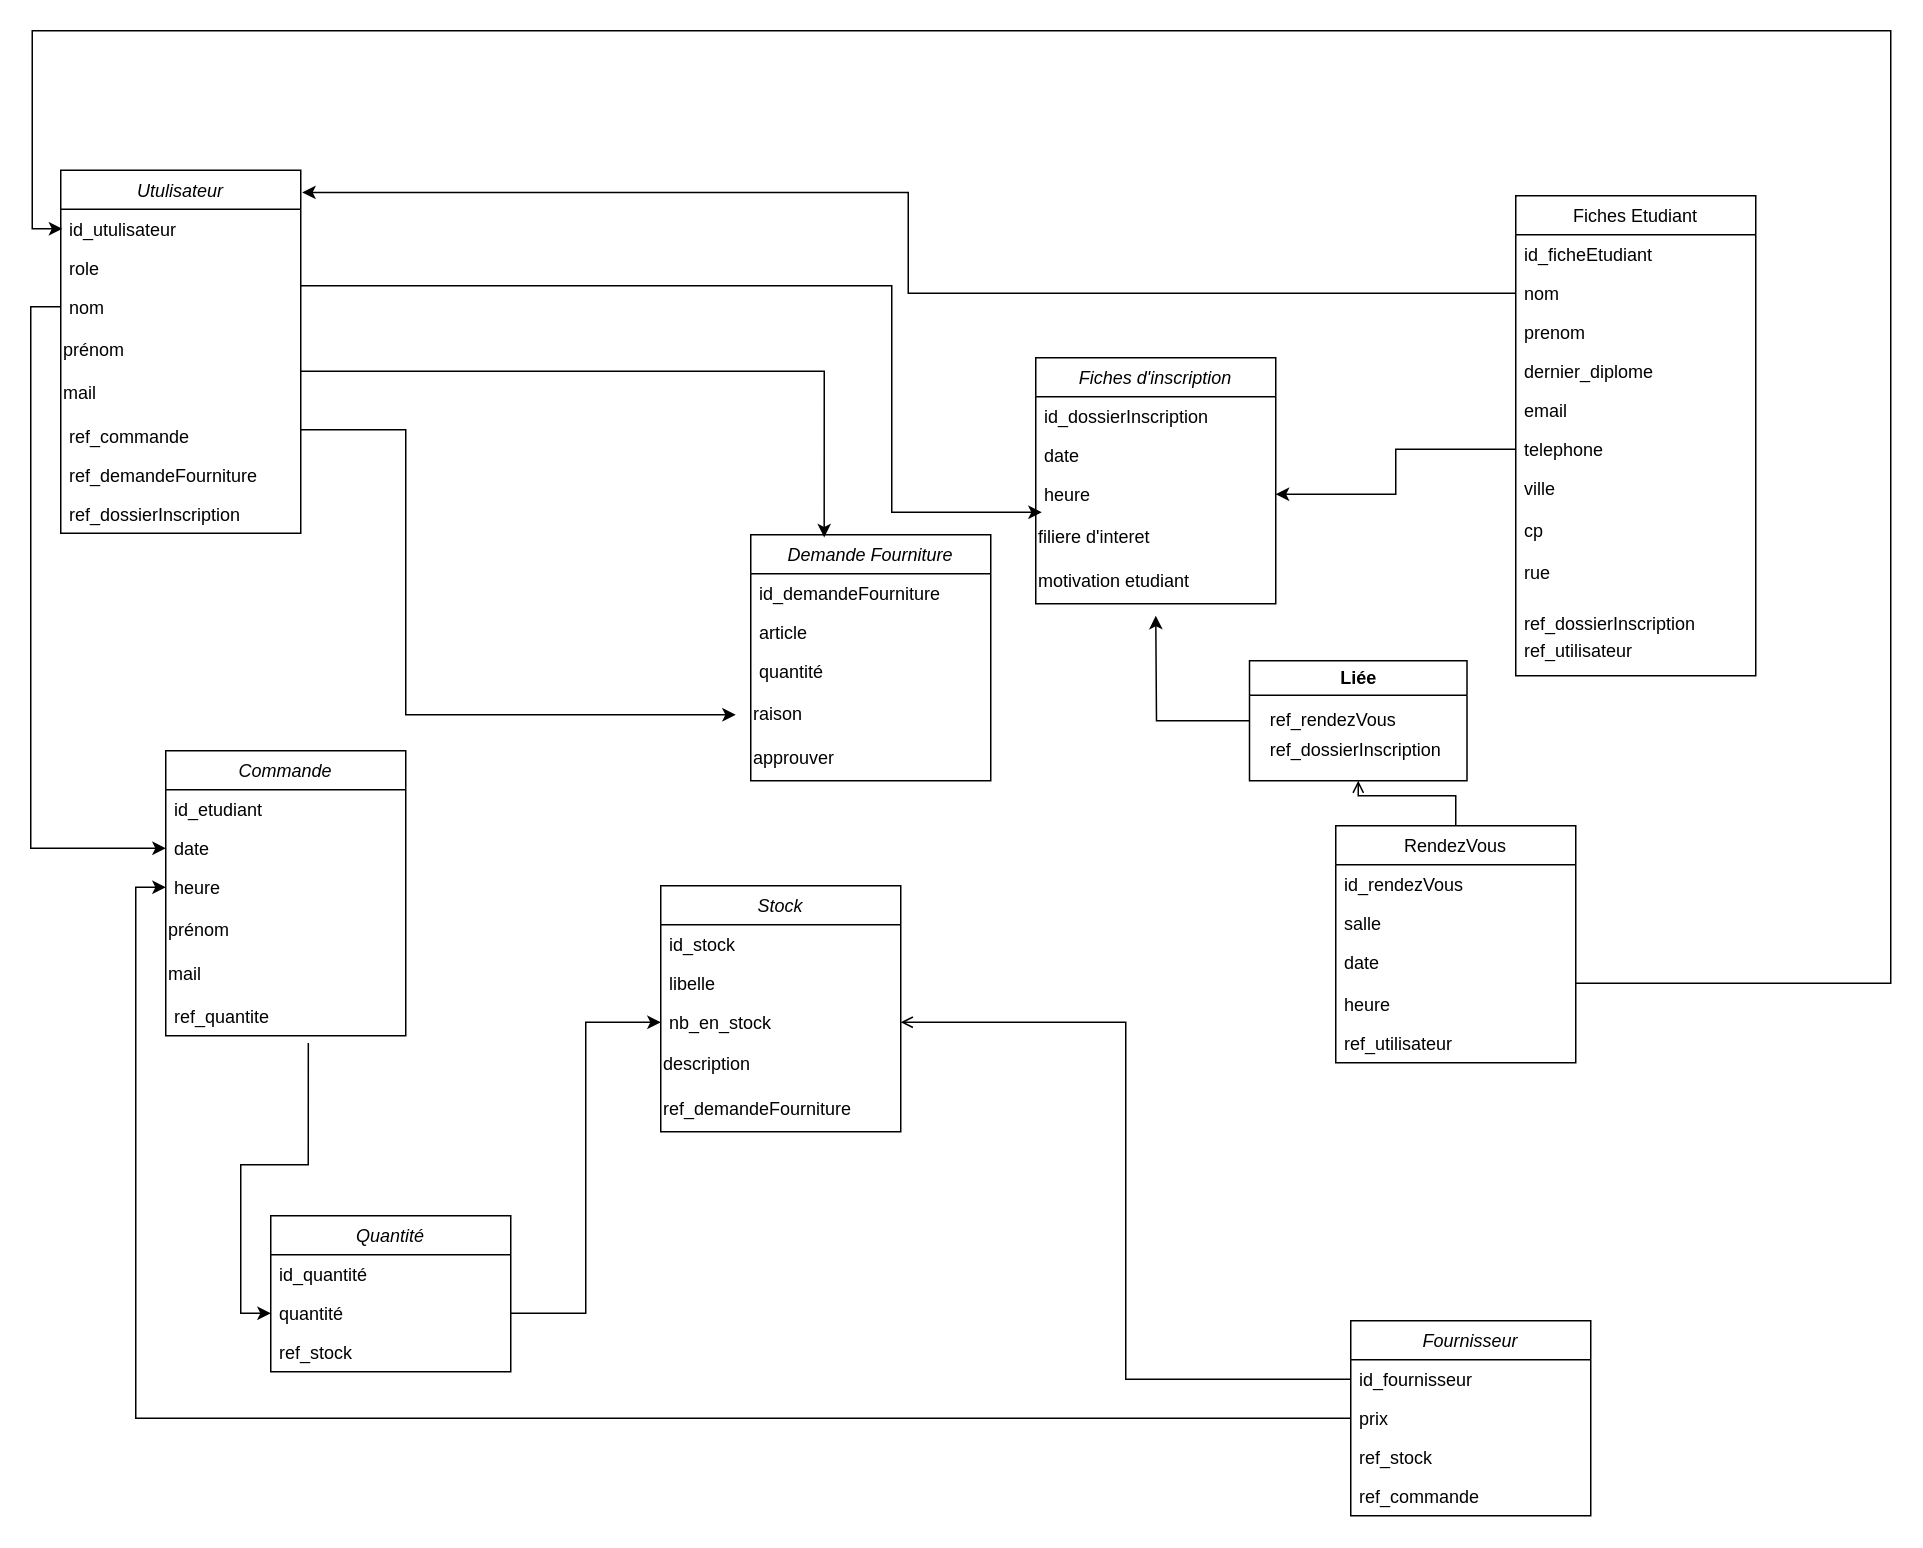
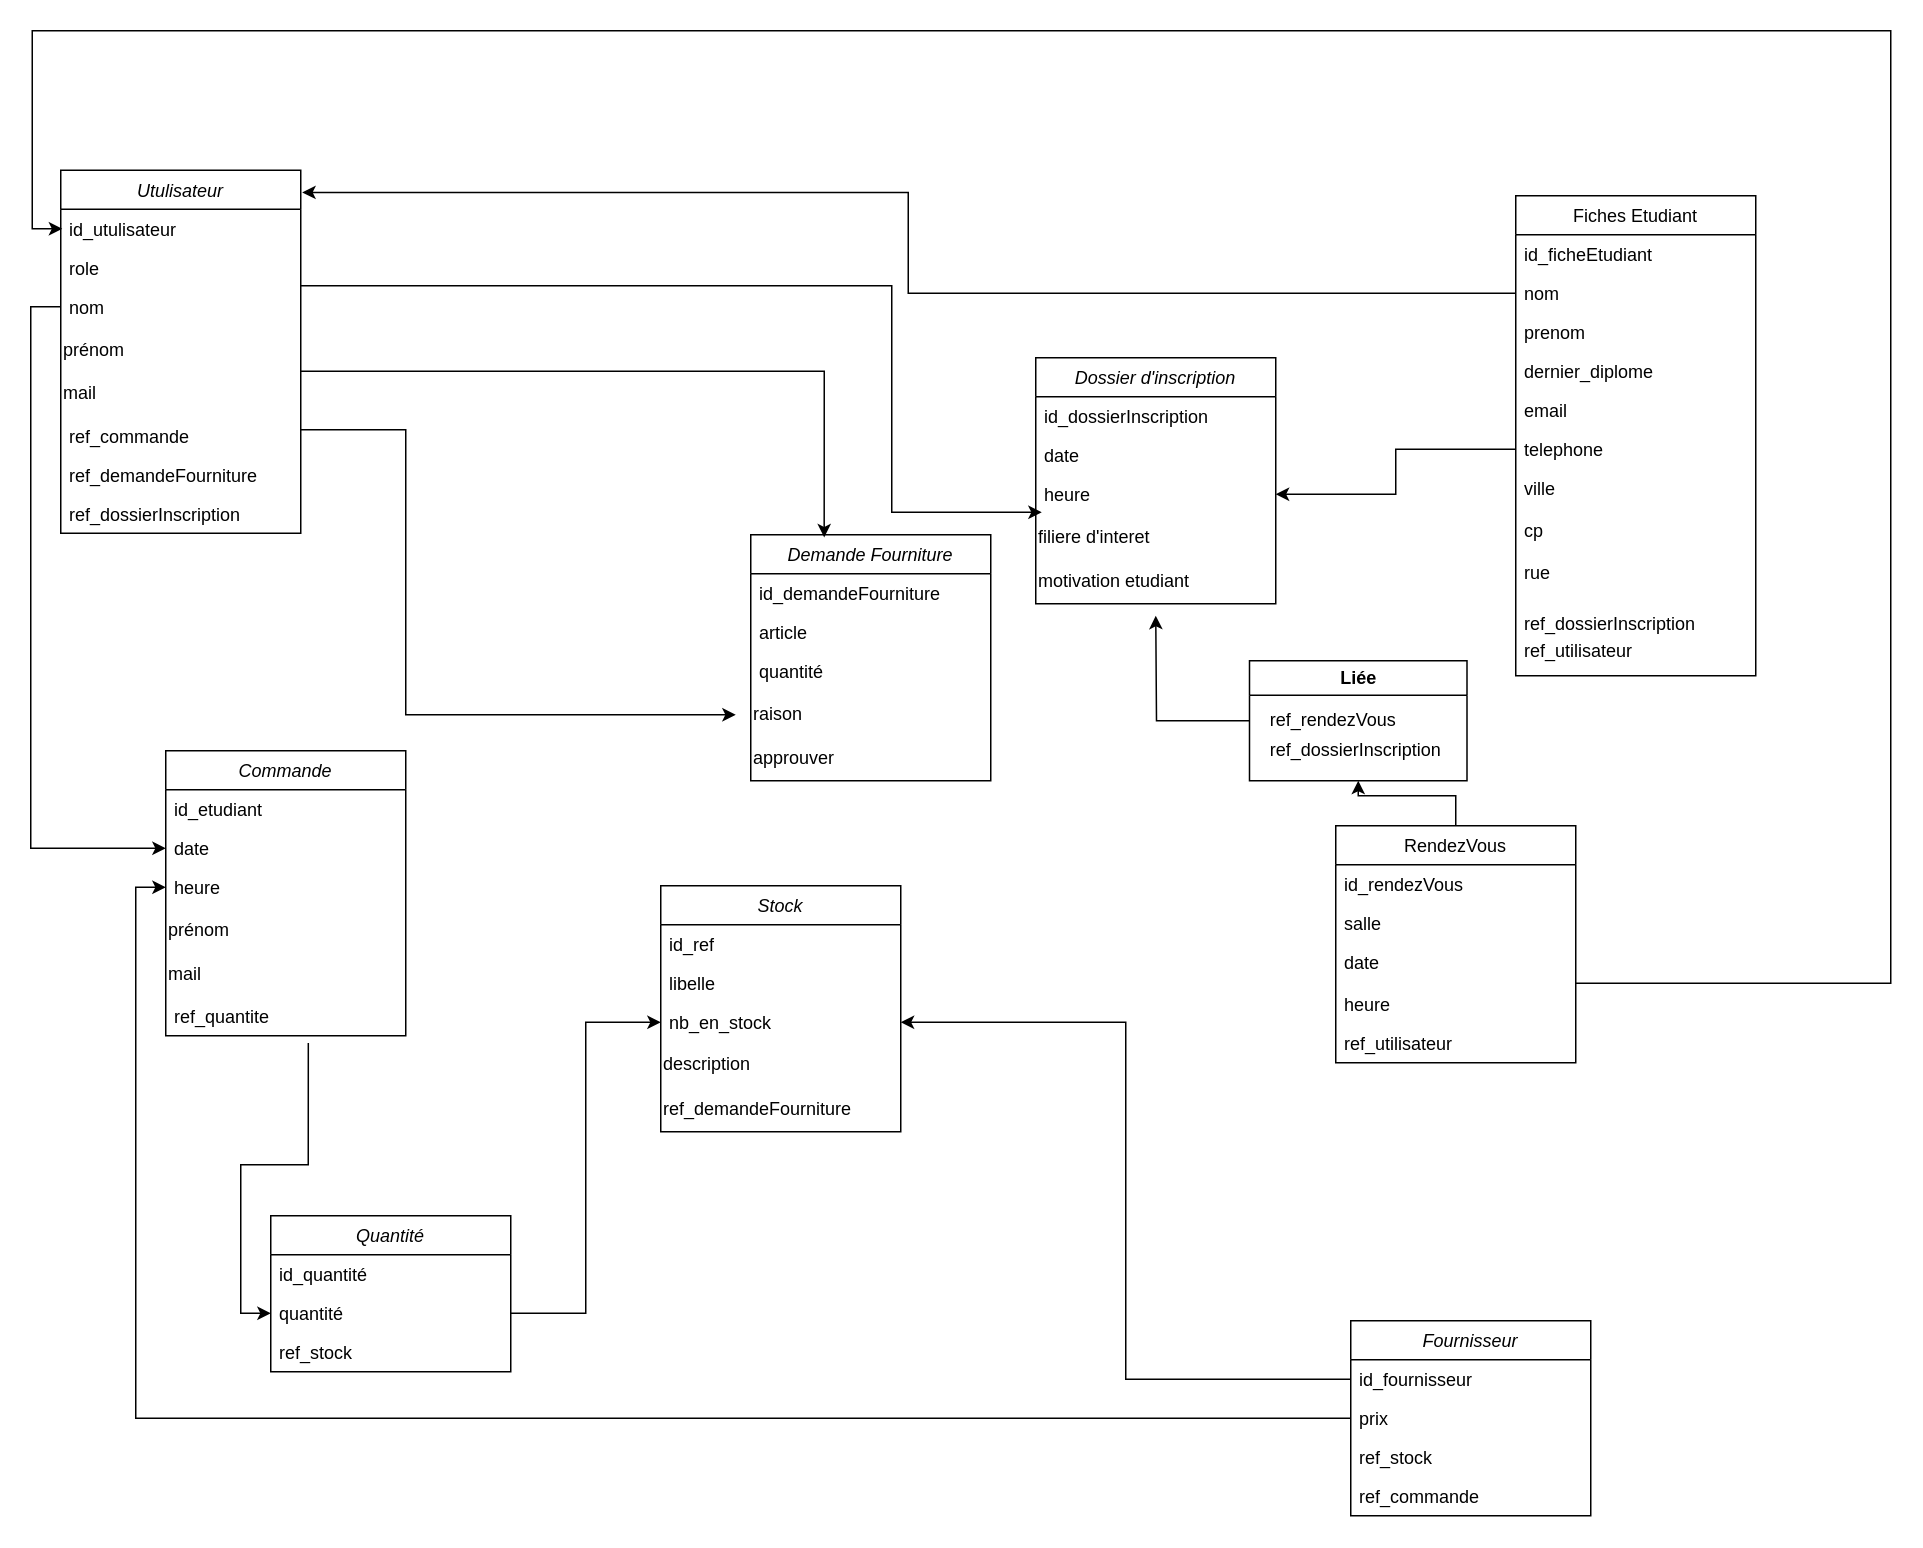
node "Fiches d'inscription": label "Fiches d'inscription" -> "Dossier d'inscription"
edge "RendezVous" -> "Liée": arrowhead open -> classic
node "id_stock": label "id_stock" -> "id_ref"
edge "id_fournisseur" -> "nb_en_stock": arrowhead open -> classic
